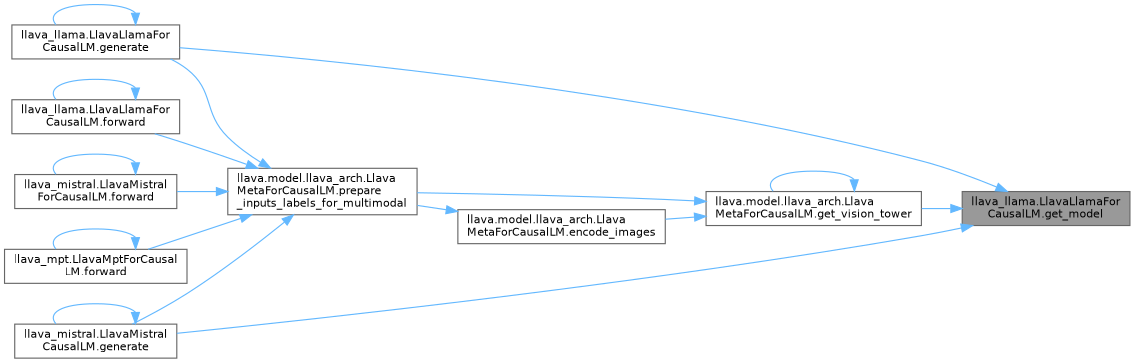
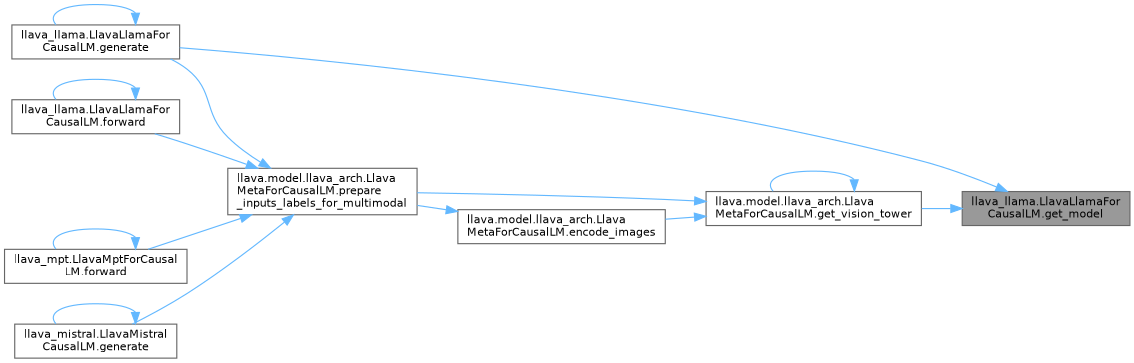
node "llava_mistral.LlavaMistral ForCausalLM.forward": removed
edge "llava_mistral.LlavaMistral CausalLM.generate" -> "llava_llama.LlavaLlamaFor CausalLM.get_model": removed
